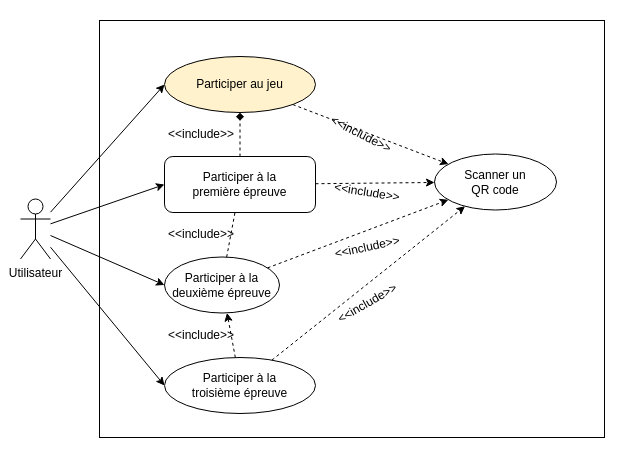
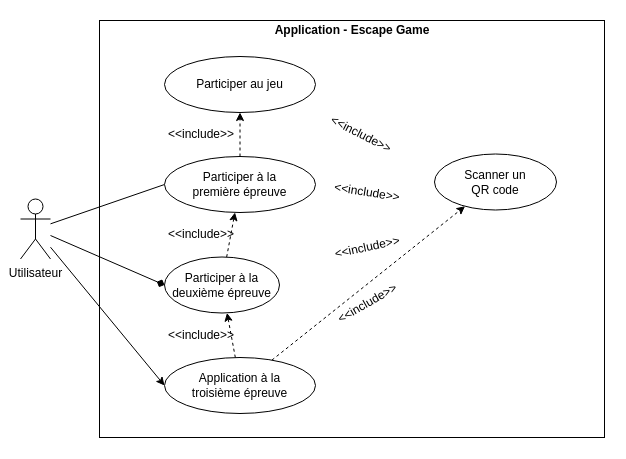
node "Application - Escape Game": added
node "Participer au jeu": fillcolor #fff2cc -> #ffffff
edge "Participer à la première épreuve" -> "Participer au jeu": arrowhead diamond -> classic
edge "Participer au jeu" -> "Scanner un QR code": removed
edge "Utilisateur" -> "Participer au jeu": removed
edge "Participer à la première épreuve" -> "Scanner un QR code": removed
node "Participer à la première épreuve": shape rounded rectangle -> ellipse
edge "Utilisateur" -> "Participer à la première épreuve": arrowhead classic -> none
edge "Participer à la première épreuve" -- "Participer à la deuxième épreuve": arrowhead none -> classic
edge "Participer à la deuxième épreuve" -> "Scanner un QR code": removed
edge "Utilisateur" -> "Participer à la deuxième épreuve": arrowhead classic -> diamond
node "Participer à la troisième épreuve": label "Participer à la troisième épreuve" -> "Application à la troisième épreuve"
